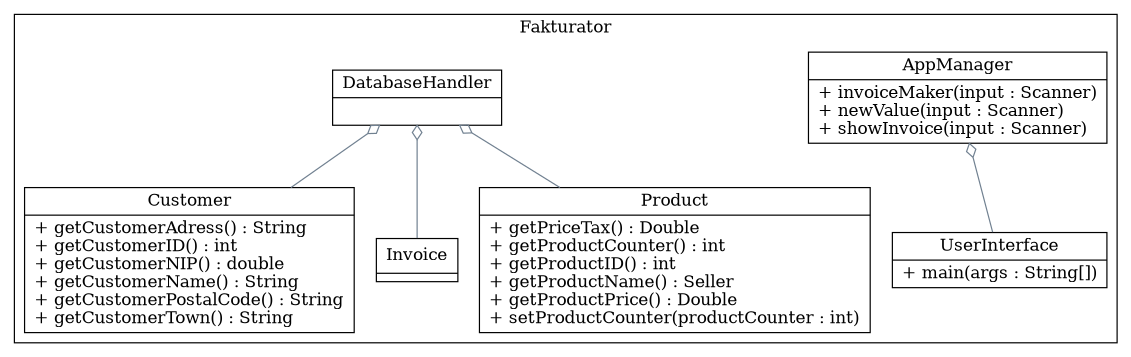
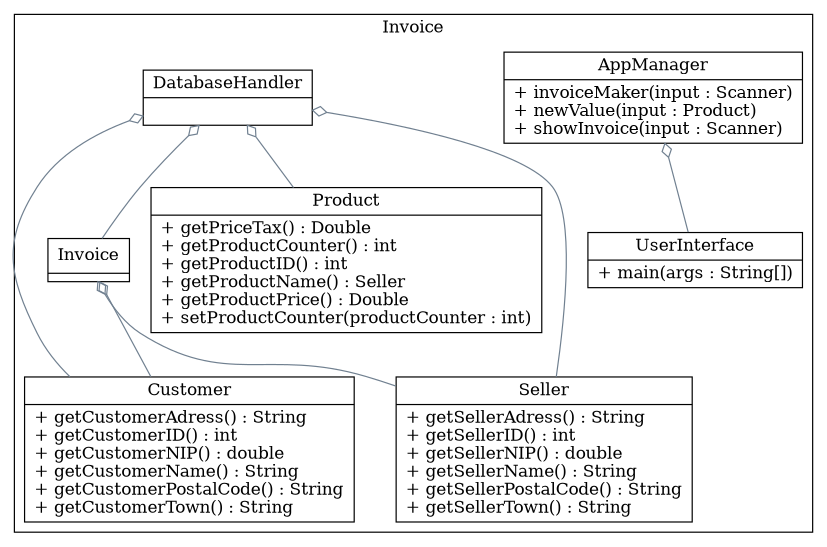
cluster "Fakturator": label "Fakturator" -> "Invoice"
node "AppManager": text "+ newValue(input : Scanner)" -> "+ newValue(input : Product)"
edge "Customer" -> "Invoice": added
node "Seller": added
